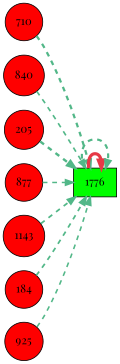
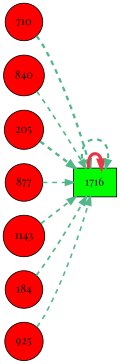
node "1776": label "1776" -> "1716"
